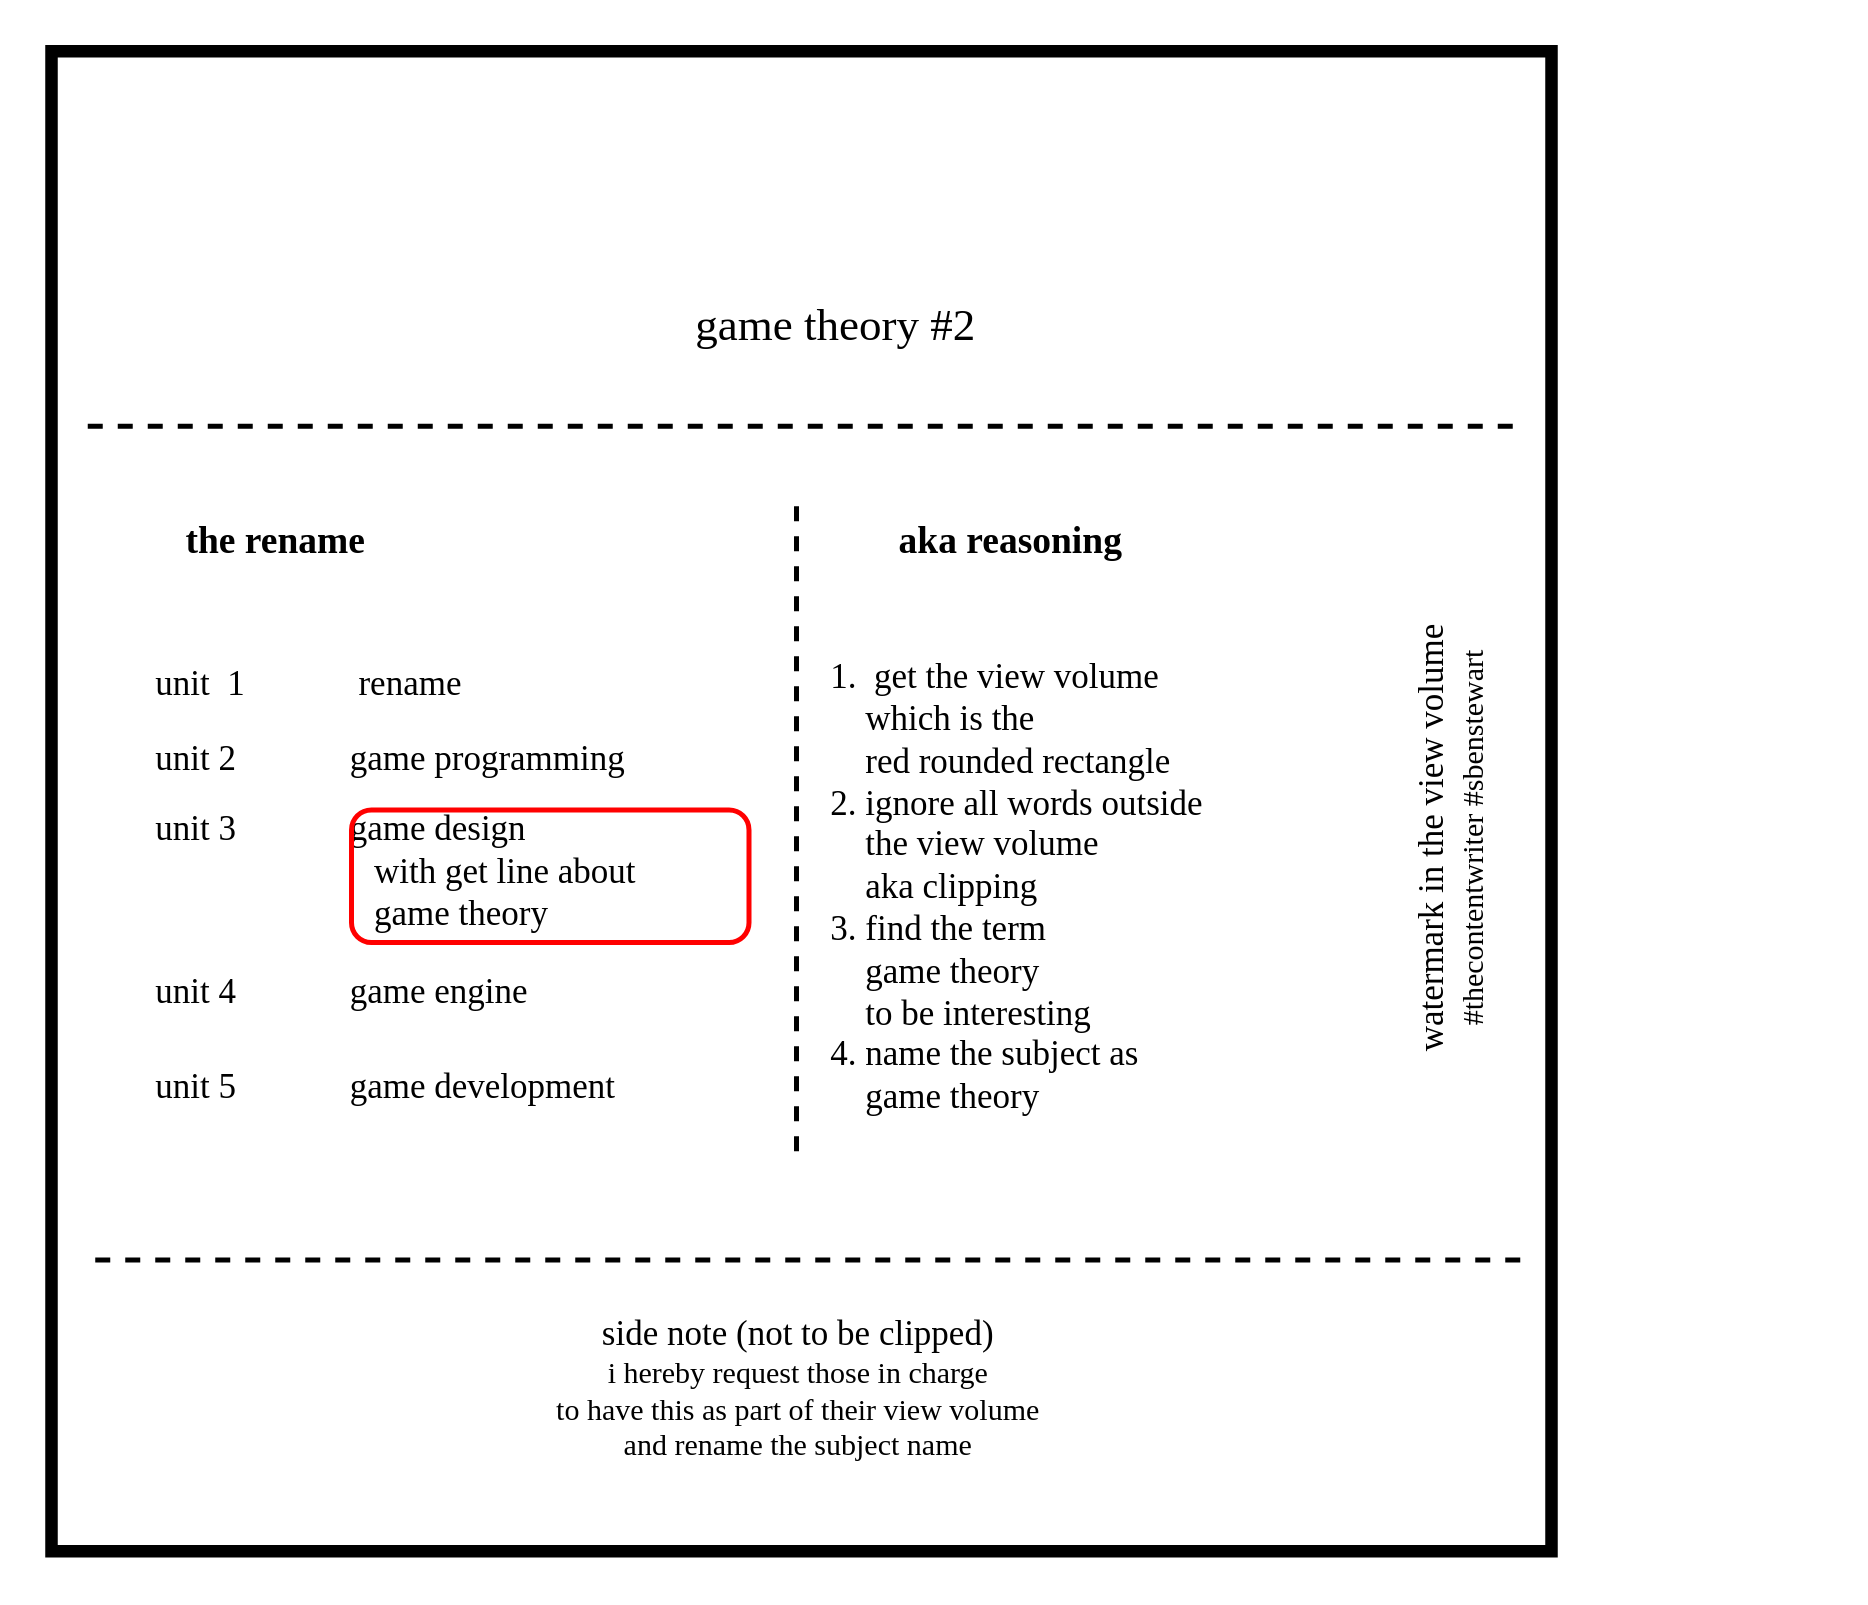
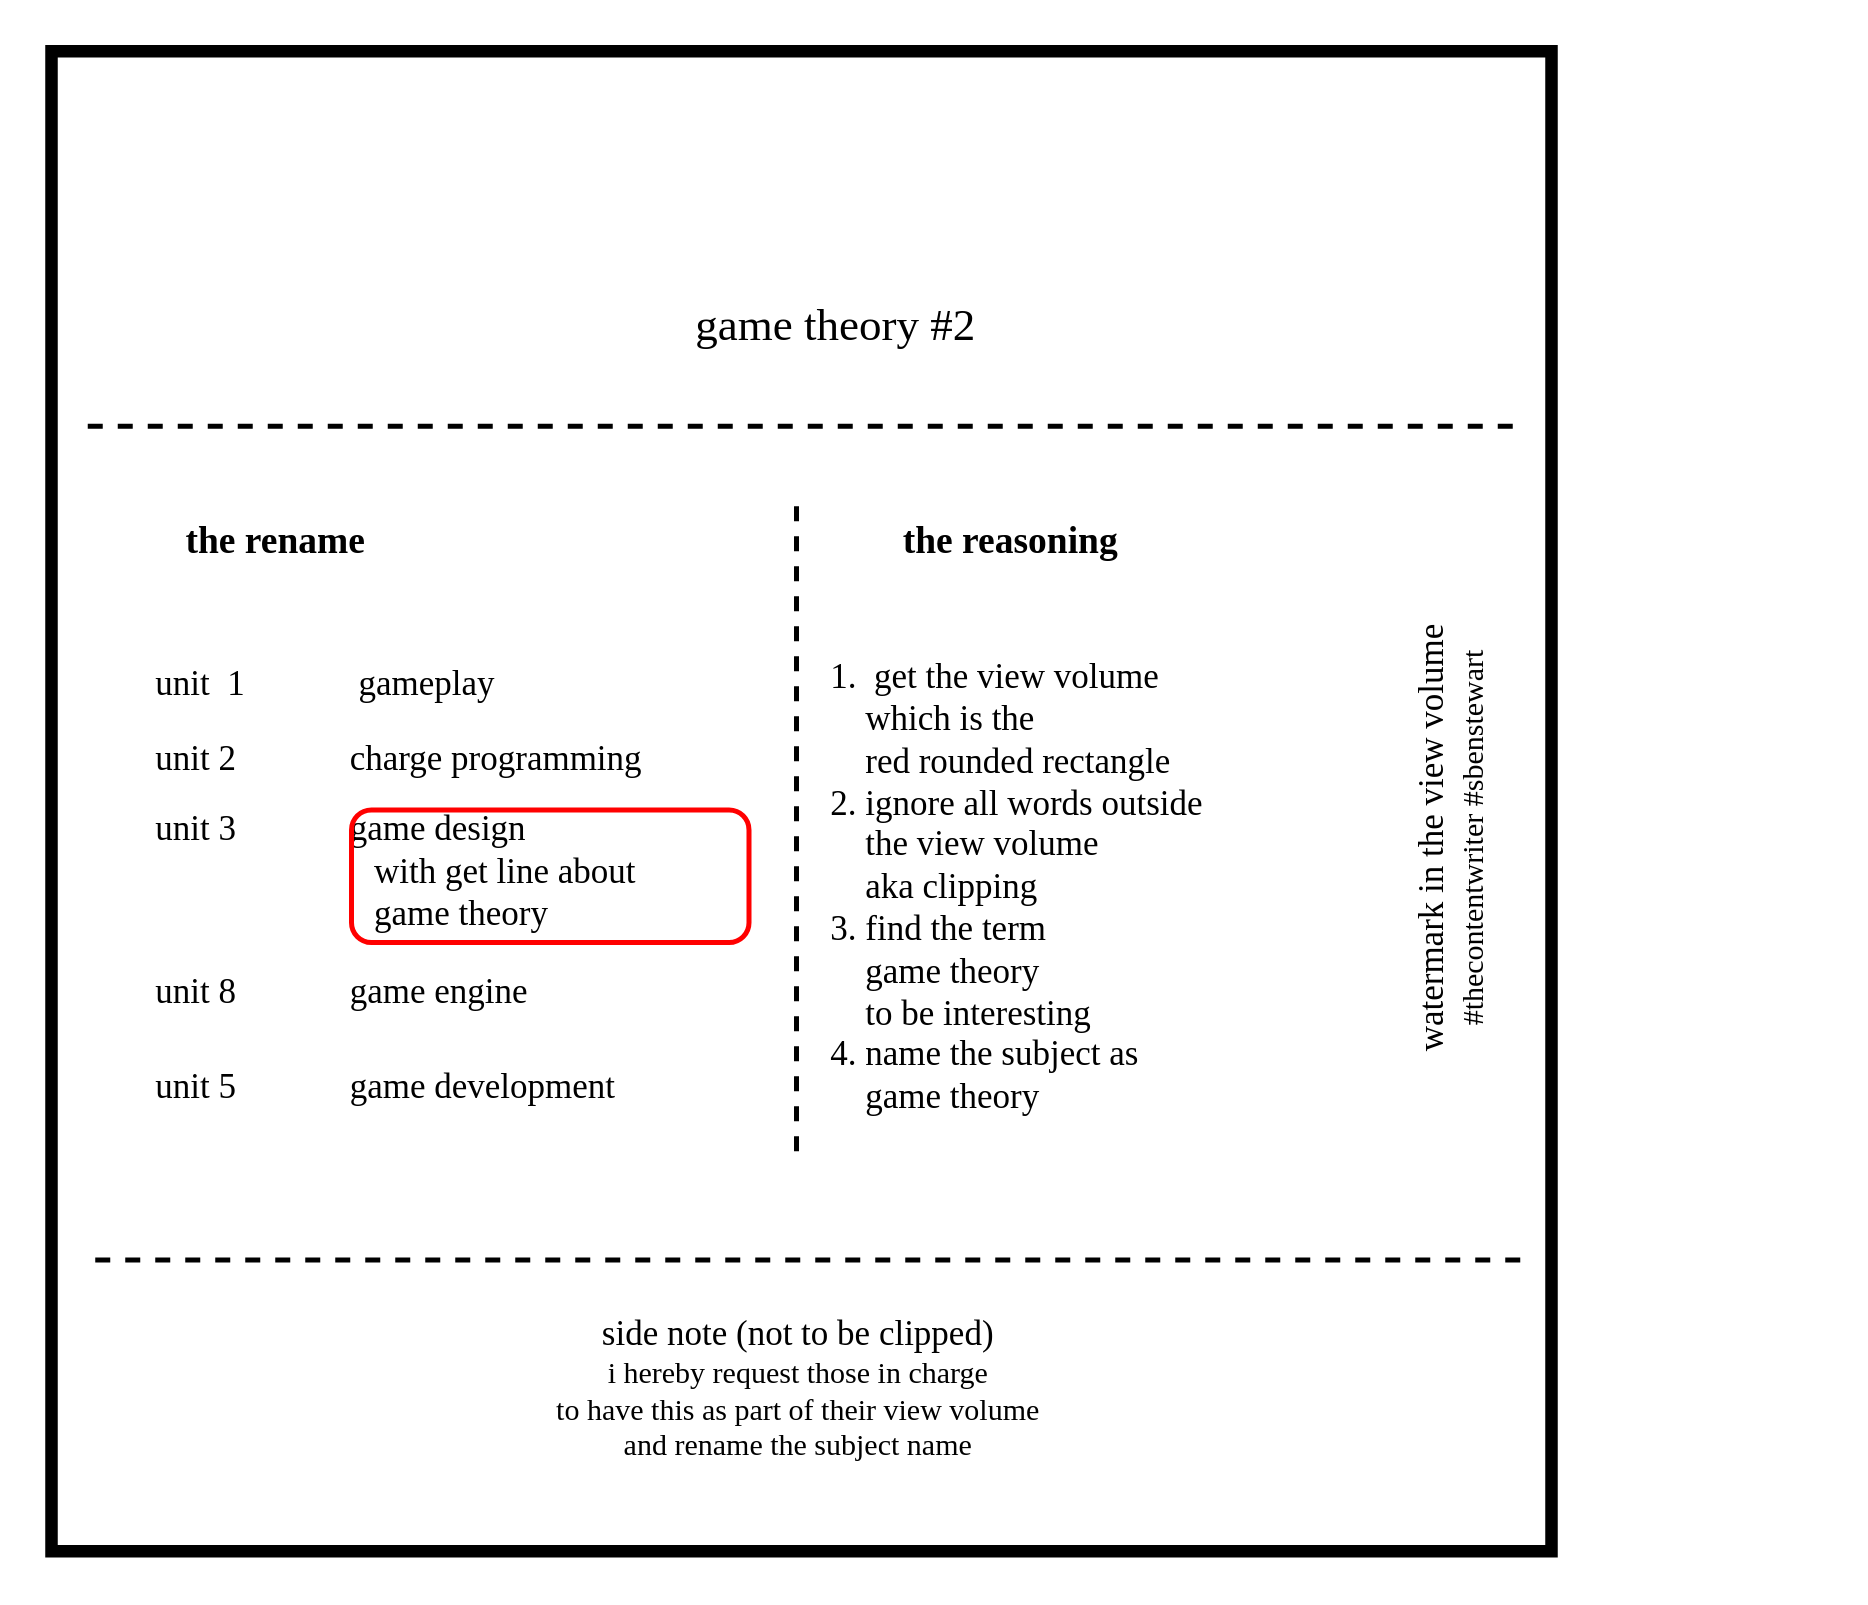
node "aka reasoning": label "aka reasoning" -> "the reasoning"
node "unit 1 rename": label "unit 1 rename" -> "unit 1 gameplay"
node "unit 2 game programming": label "unit 2 game programming" -> "unit 2 charge programming"
node "unit 4 game engine": label "unit 4 game engine" -> "unit 8 game engine"
